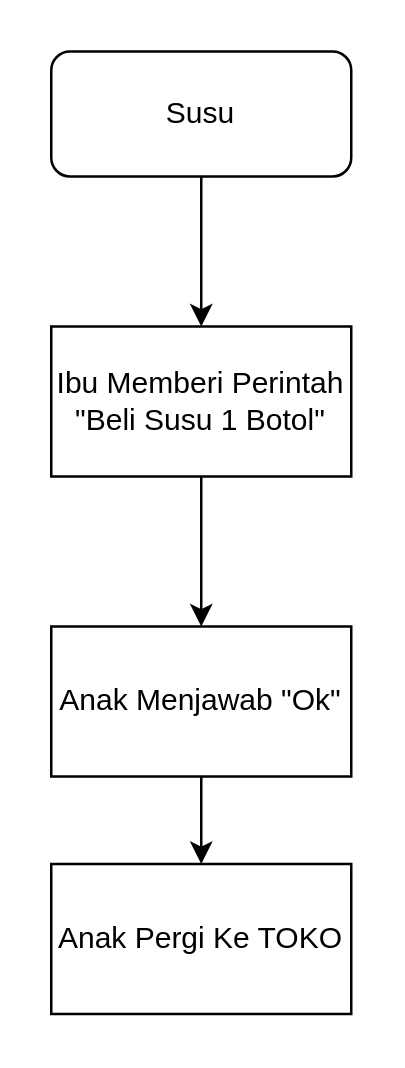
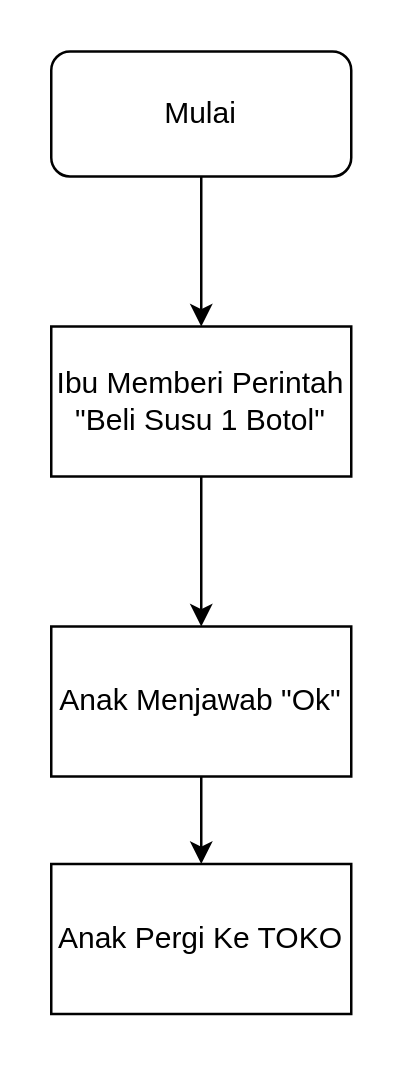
node "Susu": label "Susu" -> "Mulai"
